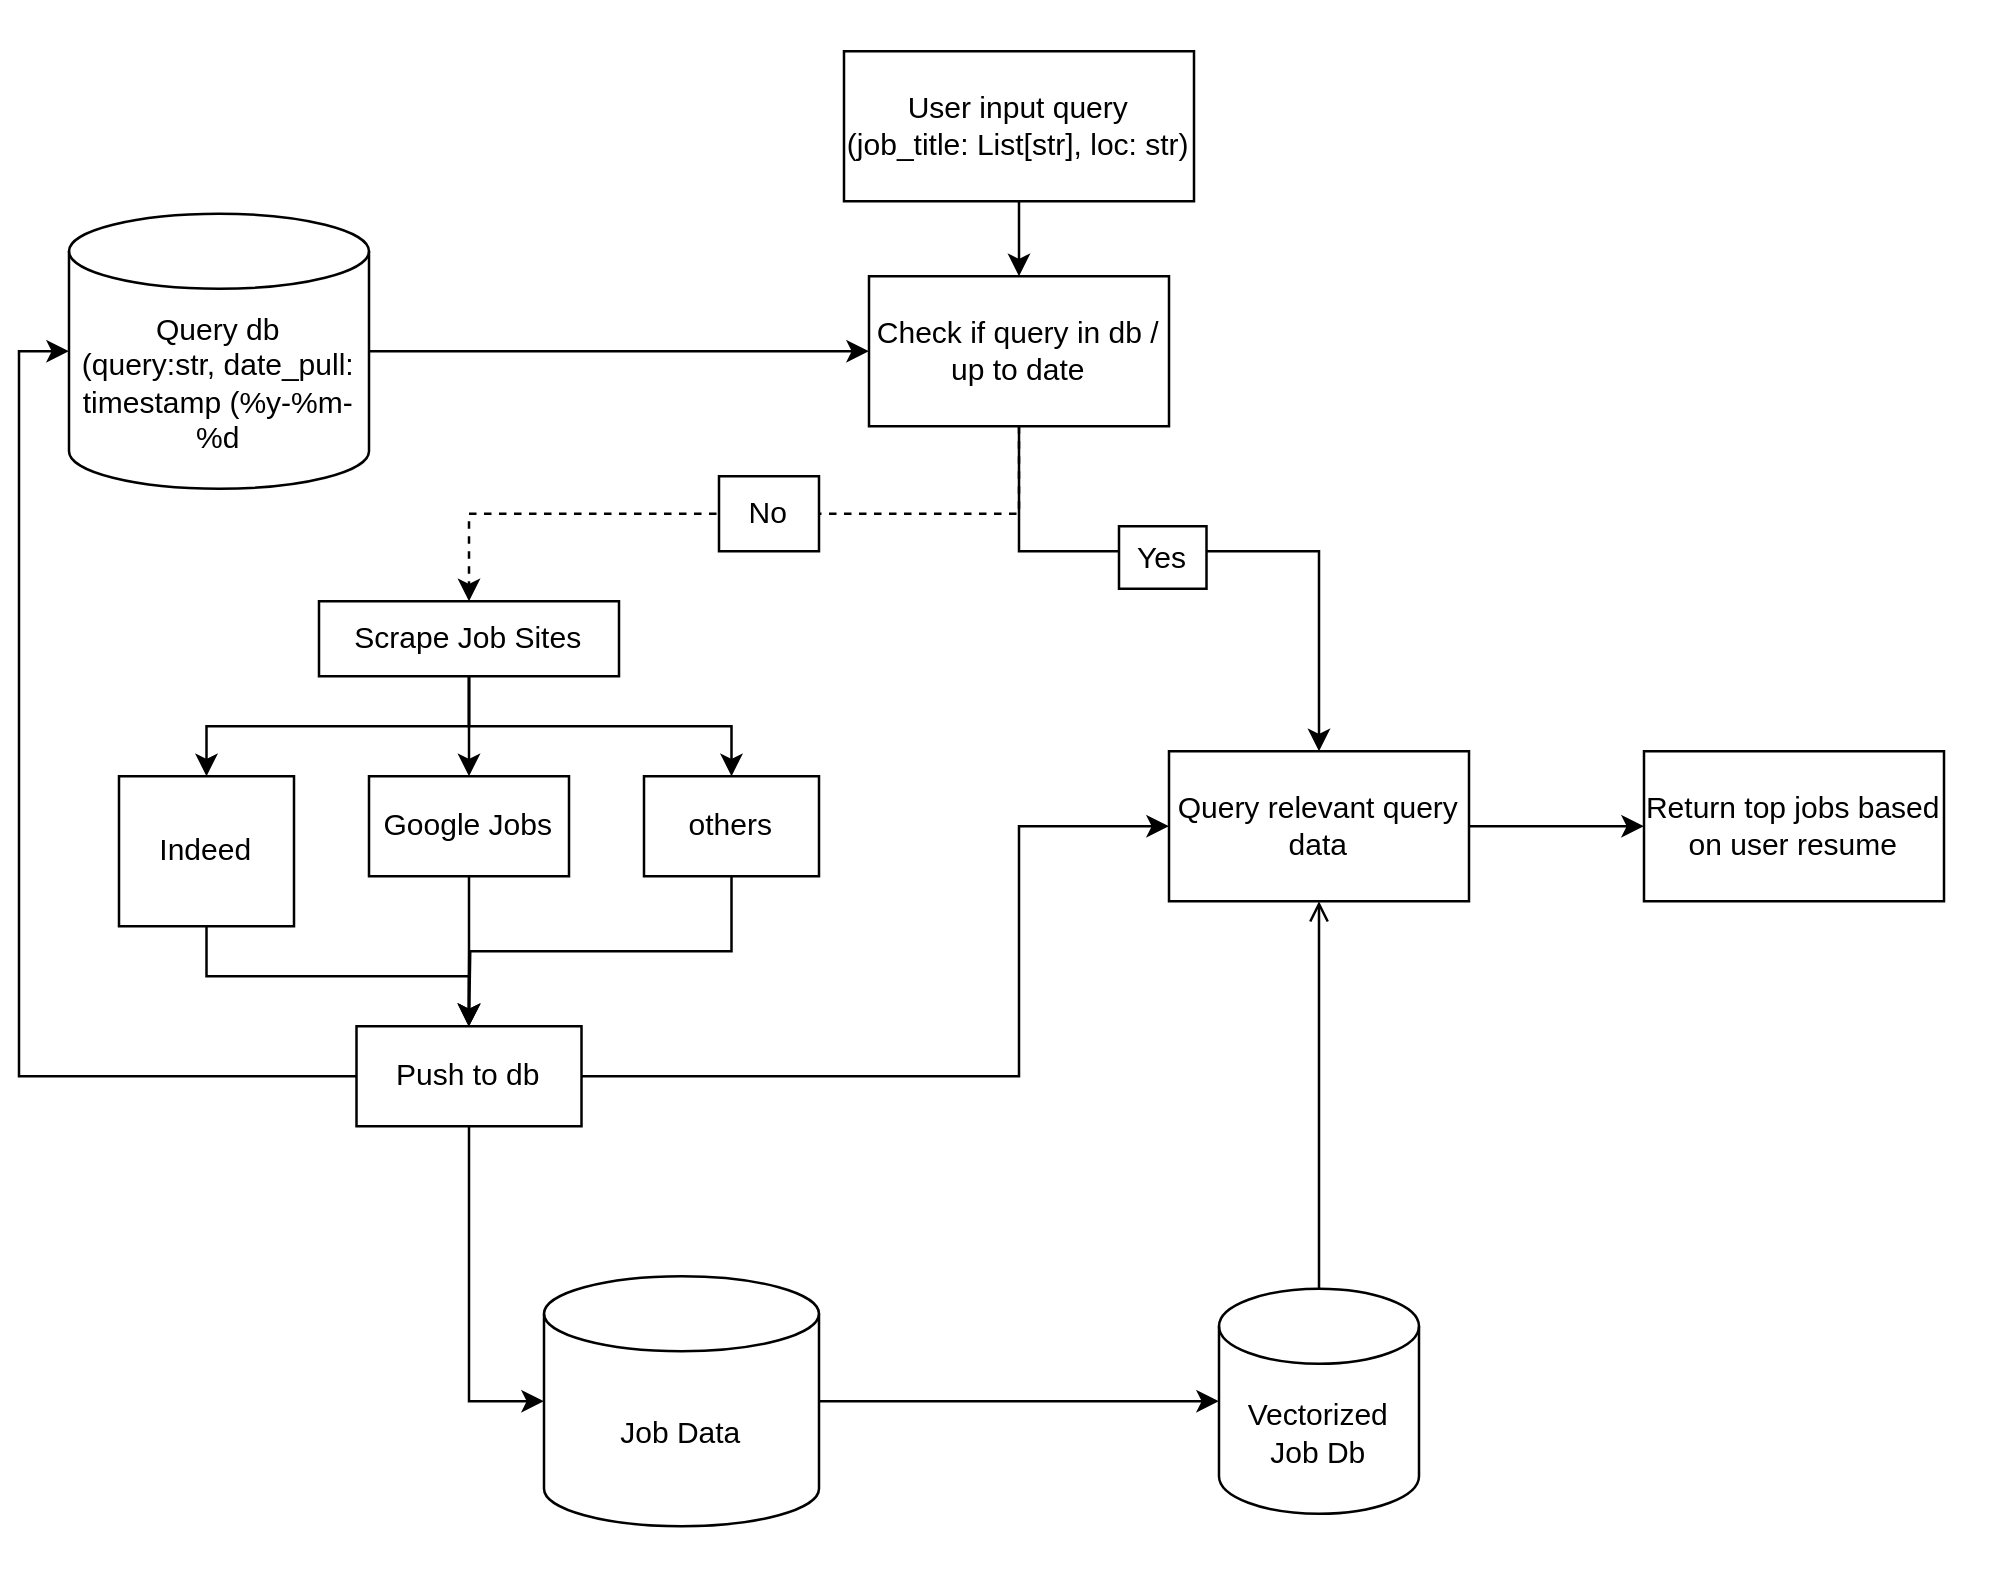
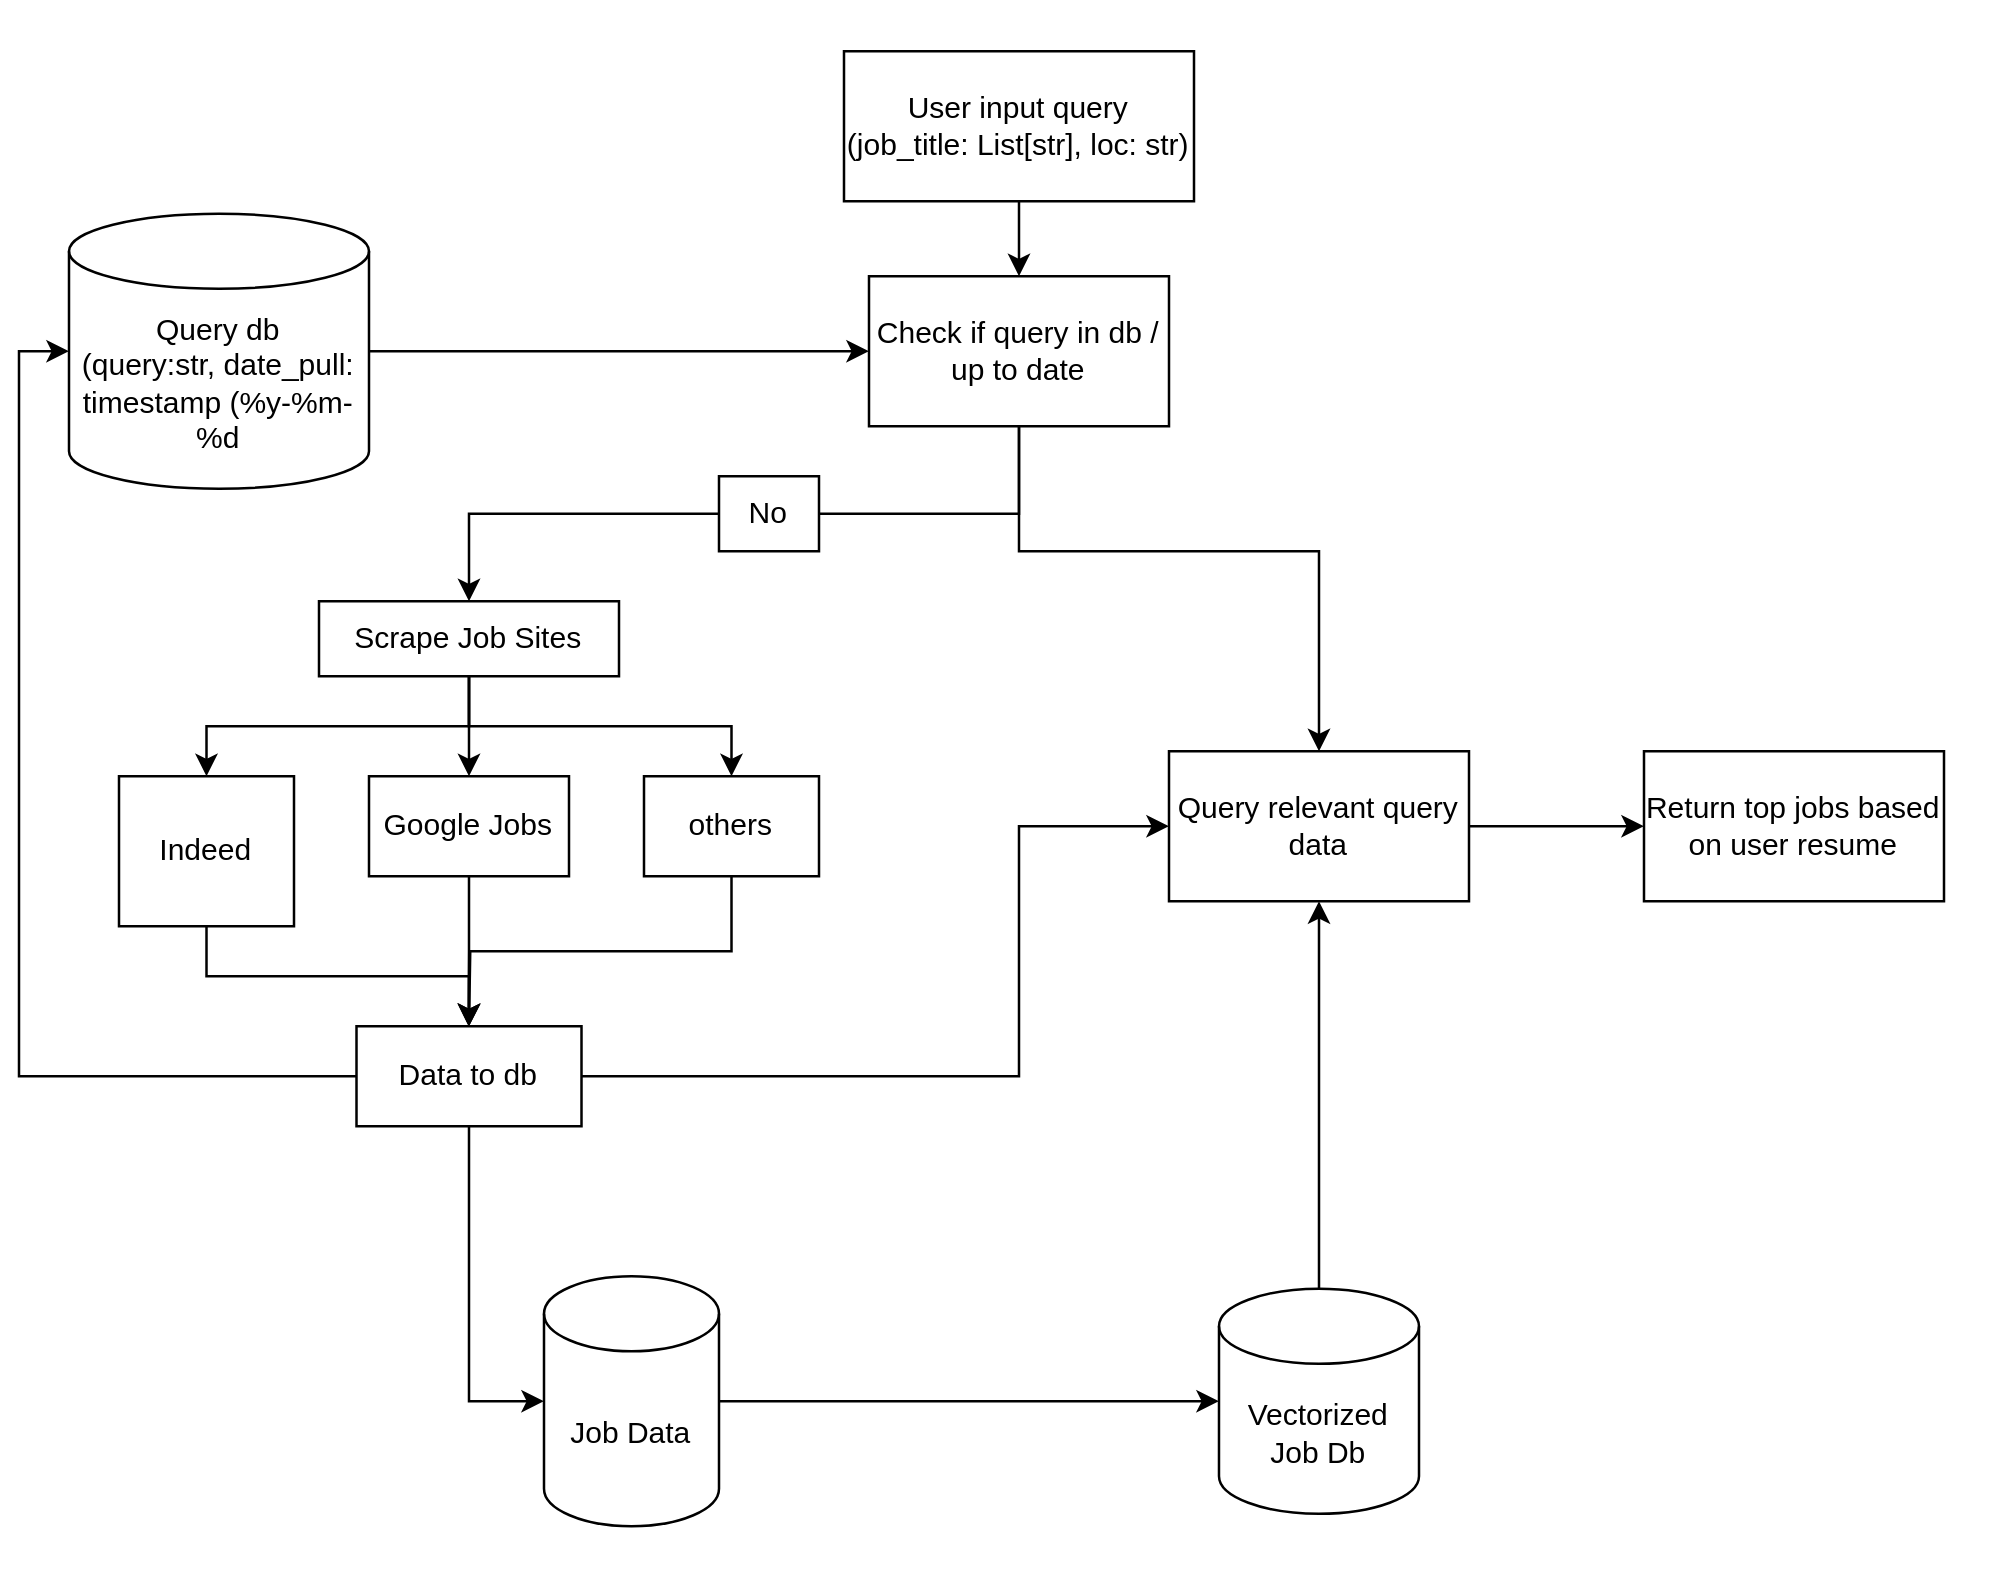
edge "Check if query in db / up to date" -> "Scrape Job Sites": style dashed -> solid
node "Yes": removed
edge "Vectorized Job Db" -> "Query relevant query data": arrowhead open -> classic
node "Push to db": label "Push to db" -> "Data to db"
node "Job Data": size 275x250 -> 175x250
